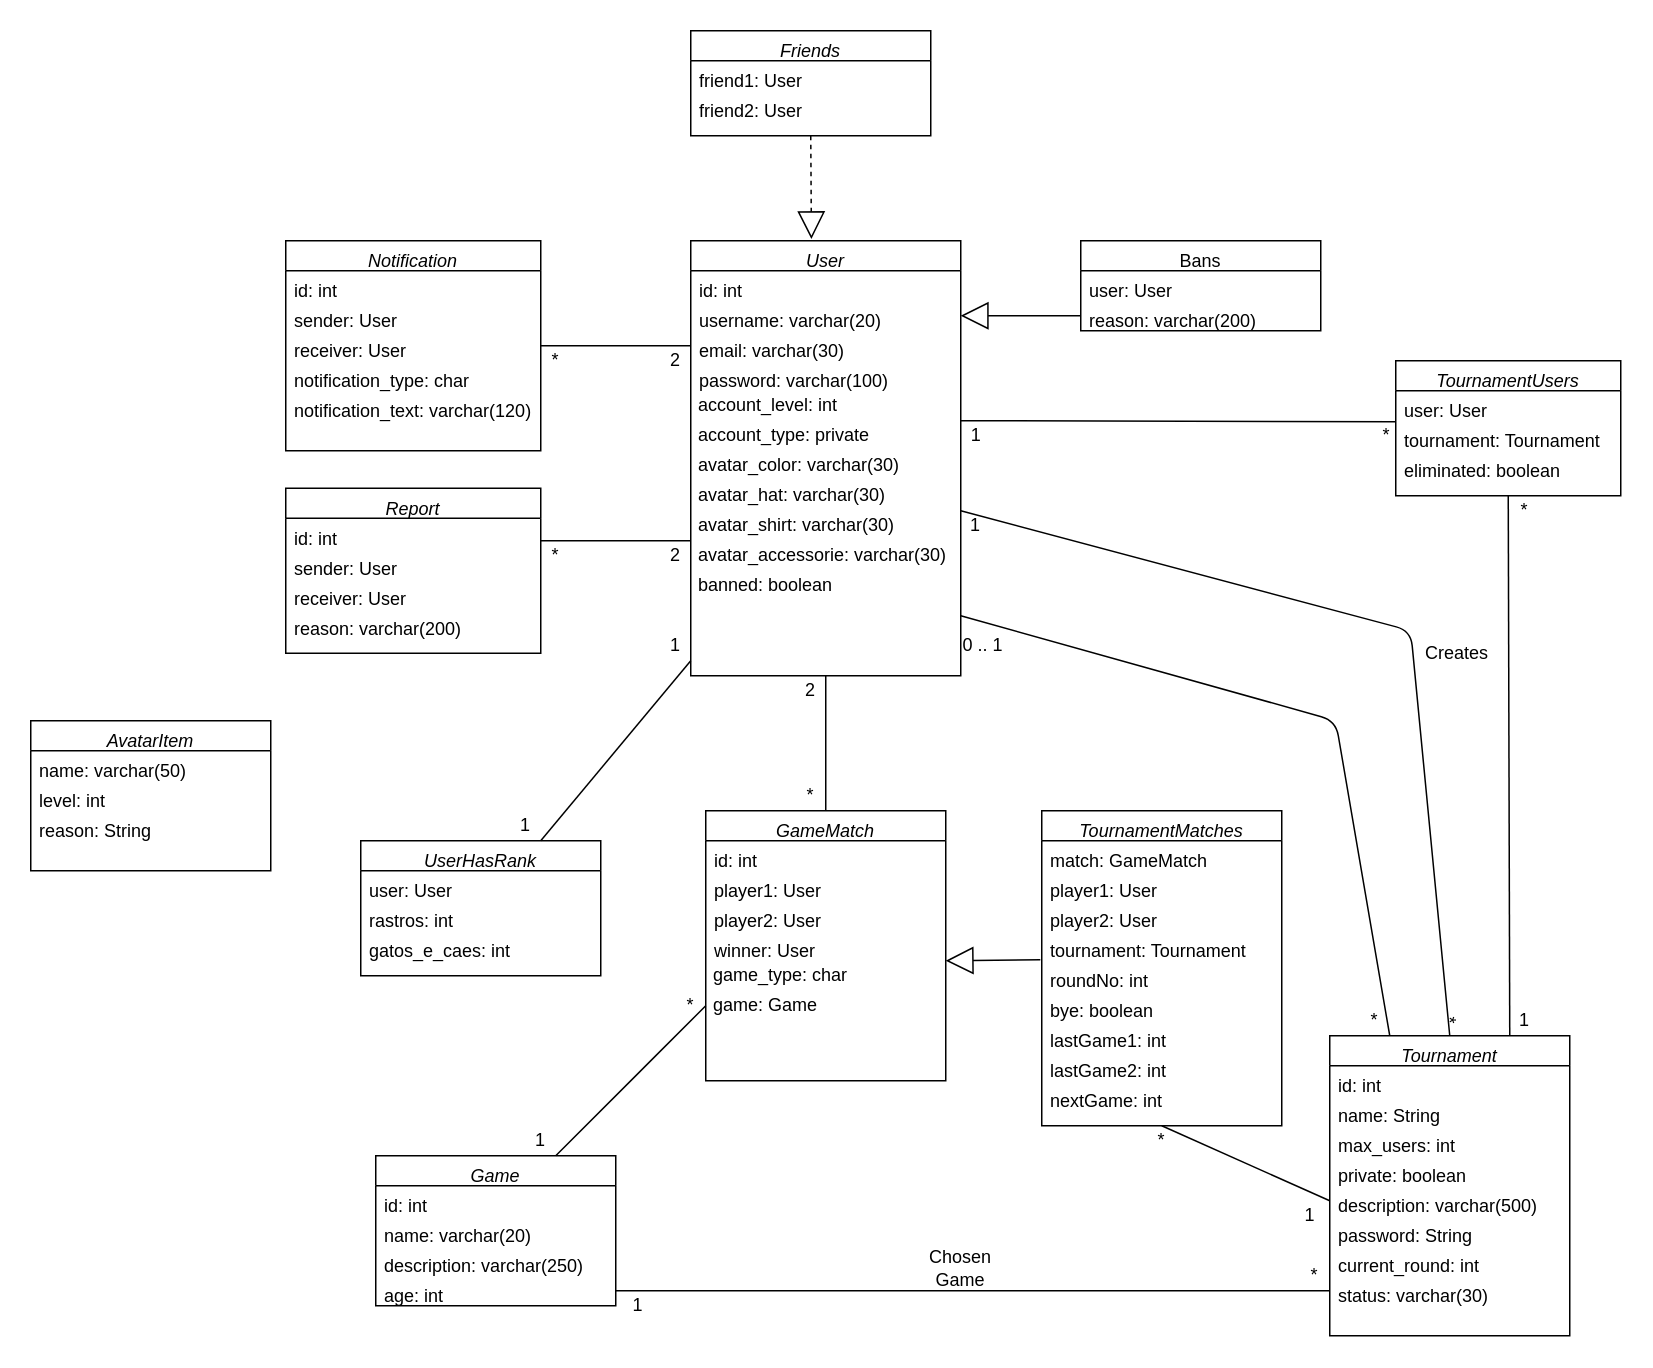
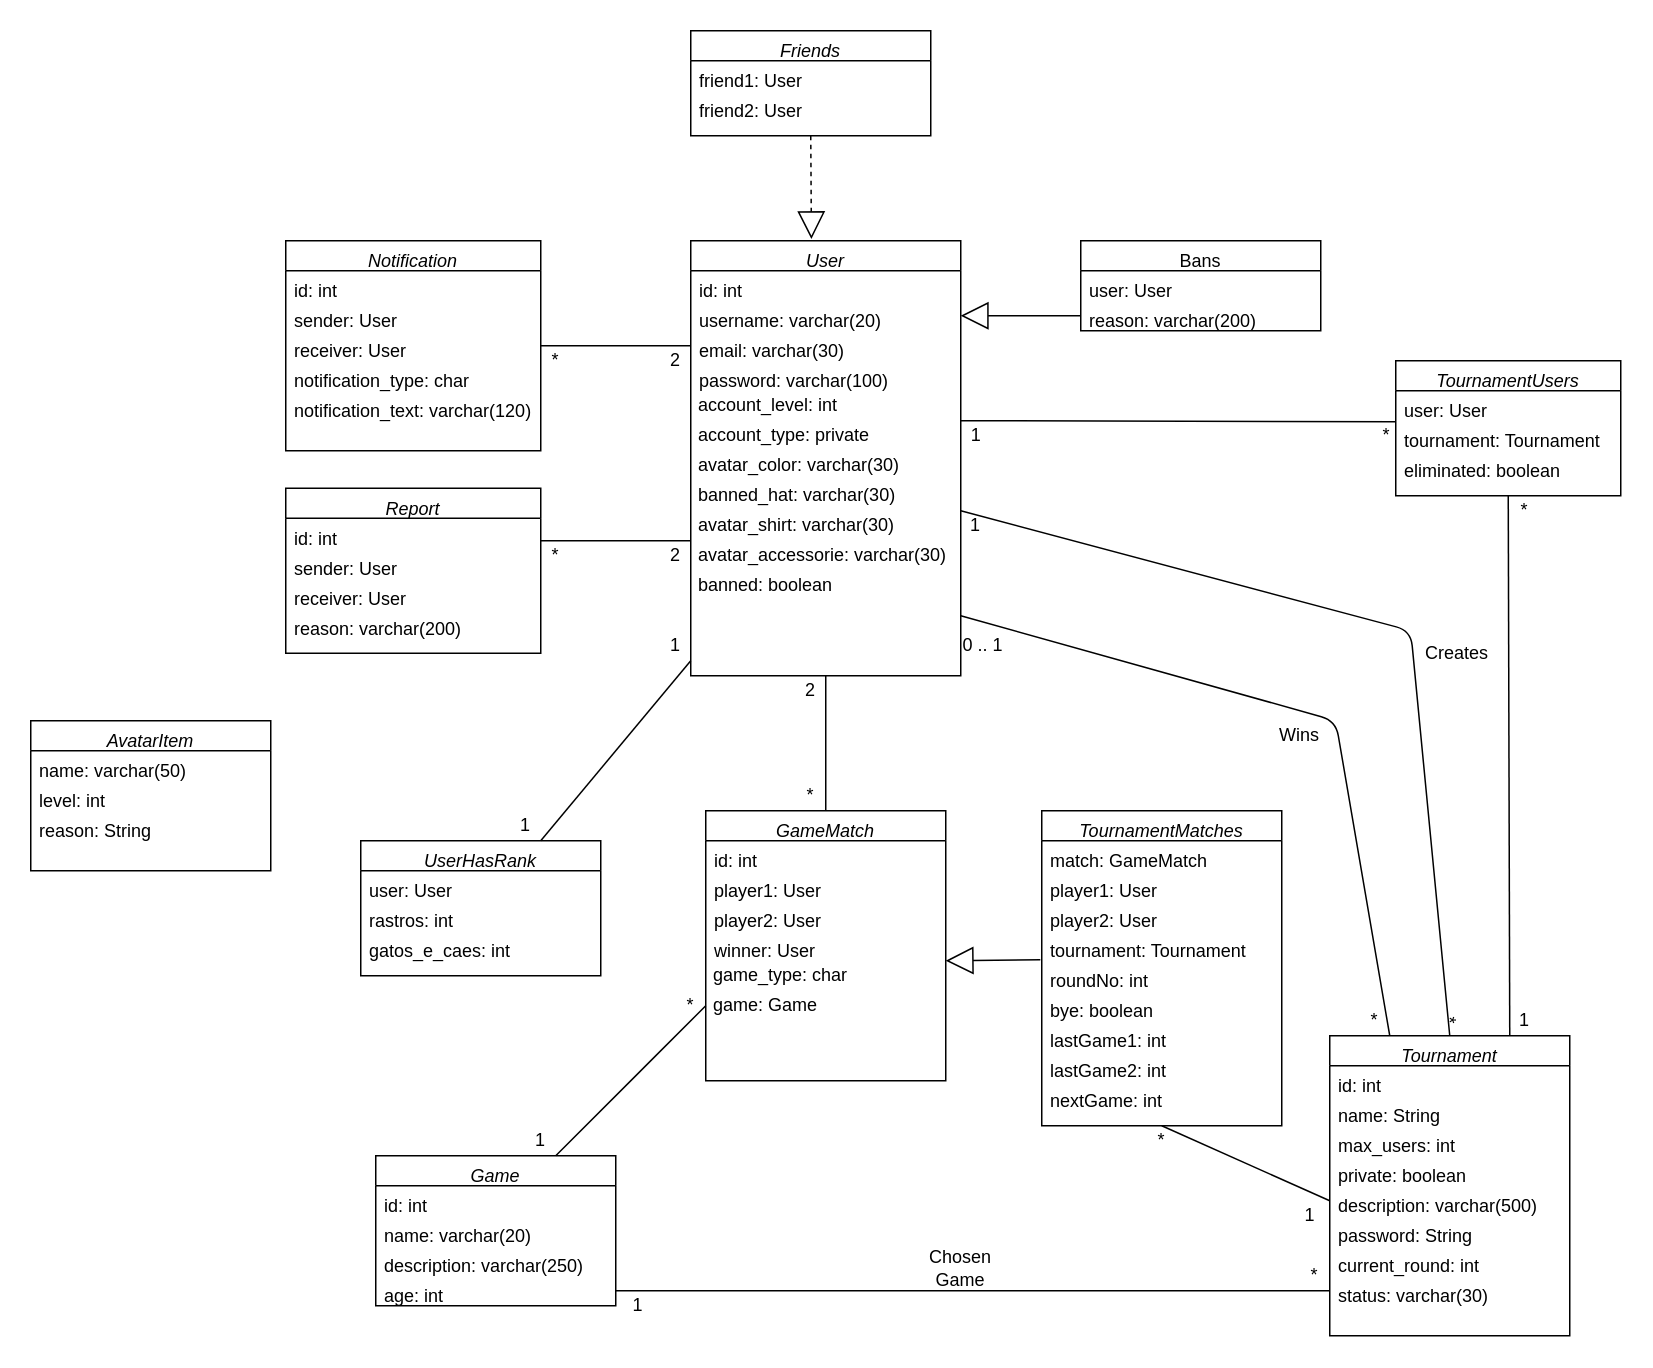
node "avatar_hat: varchar(30)": label "avatar_hat: varchar(30)" -> "banned_hat: varchar(30)"
node "Wins": added
